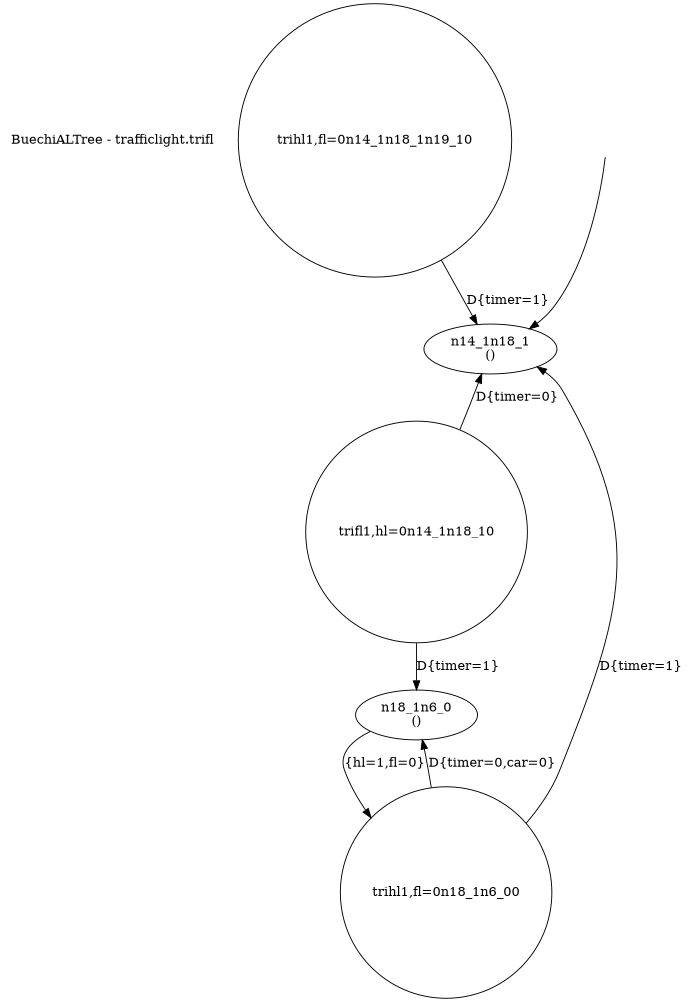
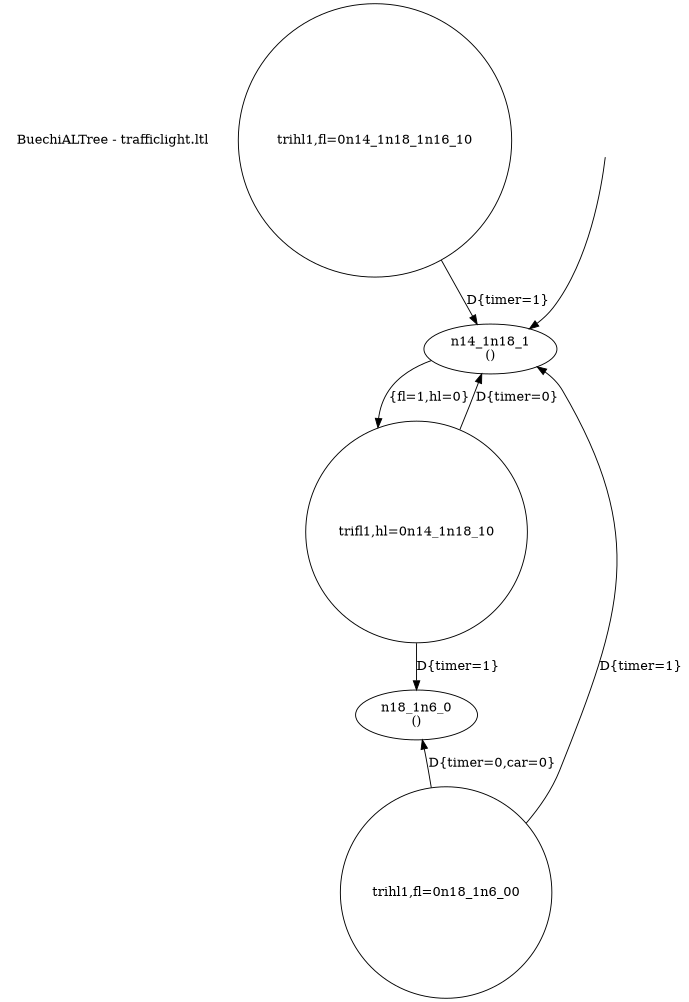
node "BuechiALTree - trafficlight.trifl": label "BuechiALTree - trafficlight.trifl" -> "BuechiALTree - trafficlight.ltl"
node "trihl1,fl=0n14_1n18_1n19_10": label "trihl1,fl=0n14_1n18_1n19_10" -> "trihl1,fl=0n14_1n18_1n16_10"
edge "n14_1n18_1 ()" -> "trifl1,hl=0n14_1n18_10": added, label "{fl=1,hl=0}"
edge "n18_1n6_0 ()" -> "trihl1,fl=0n18_1n6_00": removed, label "{hl=1,fl=0}"
